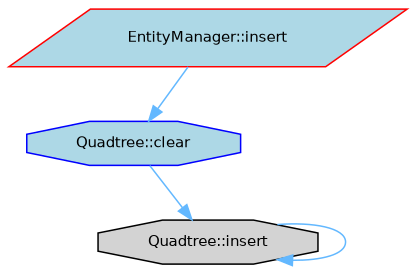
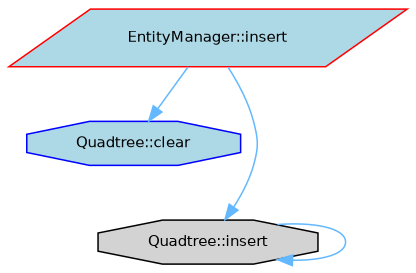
edge "Quadtree::clear" -> "Quadtree::insert": now "EntityManager::insert" -> "Quadtree::insert"
